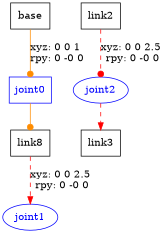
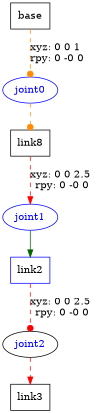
node "link2": color black -> blue
edge "base" -> "joint0": style solid -> dashed
node "joint0": shape box -> ellipse
node "joint2": color blue -> black
edge "joint0" -> "link8": style solid -> dashed
edge "joint1" -> "link2": added
